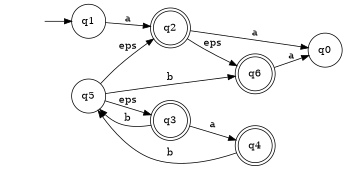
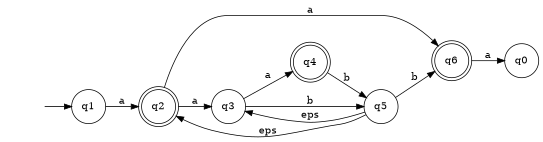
edge "q2" -> "q0": now "q2" -> "q3"
edge "q2" -> "q6": label "eps" -> "a"
node "q3": shape doublecircle -> circle
